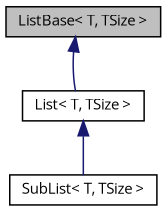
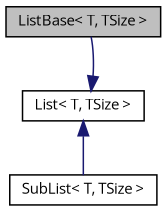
edge "List< T, TSize >" -> "ListBase< T, TSize >": reversed
